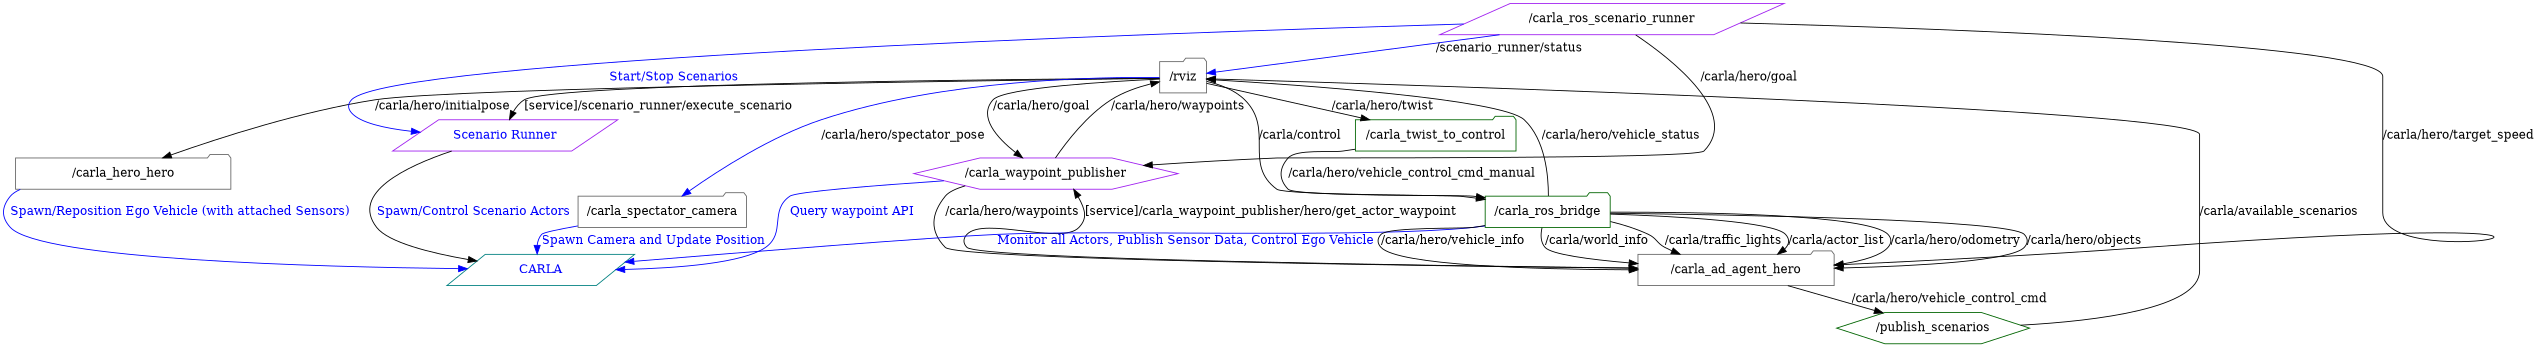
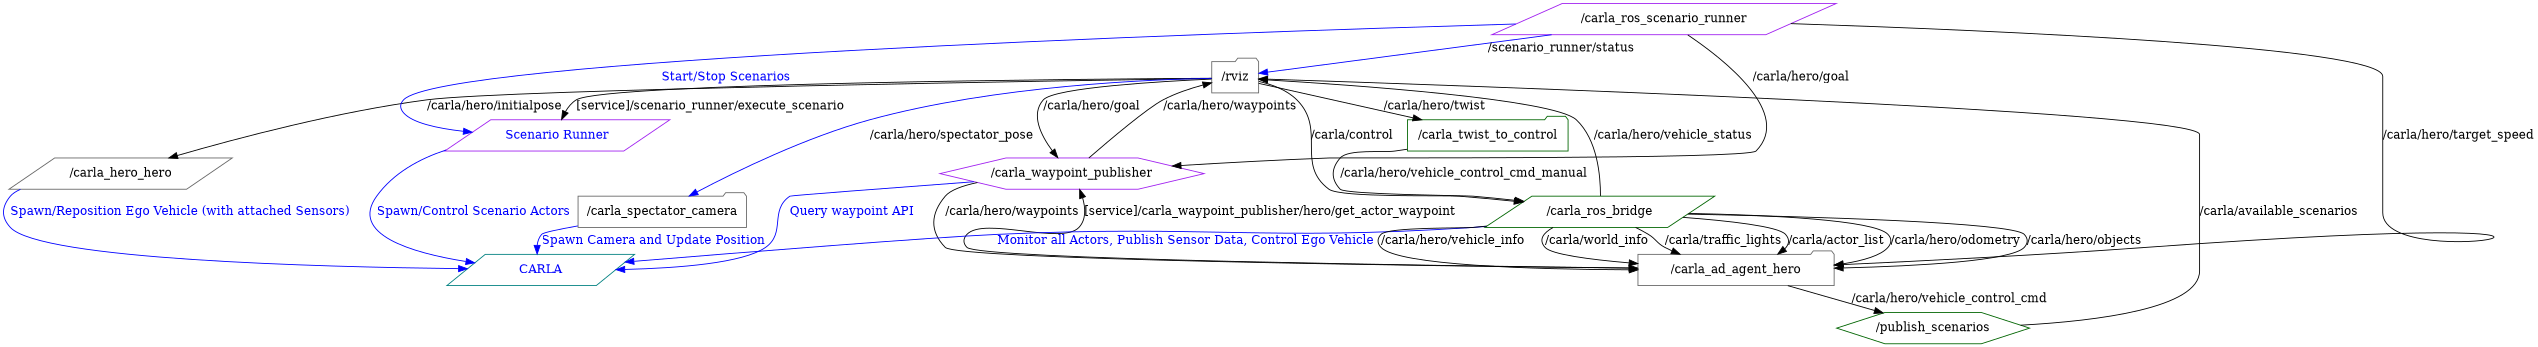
node "/carla_hero_hero": shape folder -> parallelogram
node "/carla_ros_bridge": shape folder -> parallelogram
edge "Scenario Runner" -> "CARLA": color black -> blue
